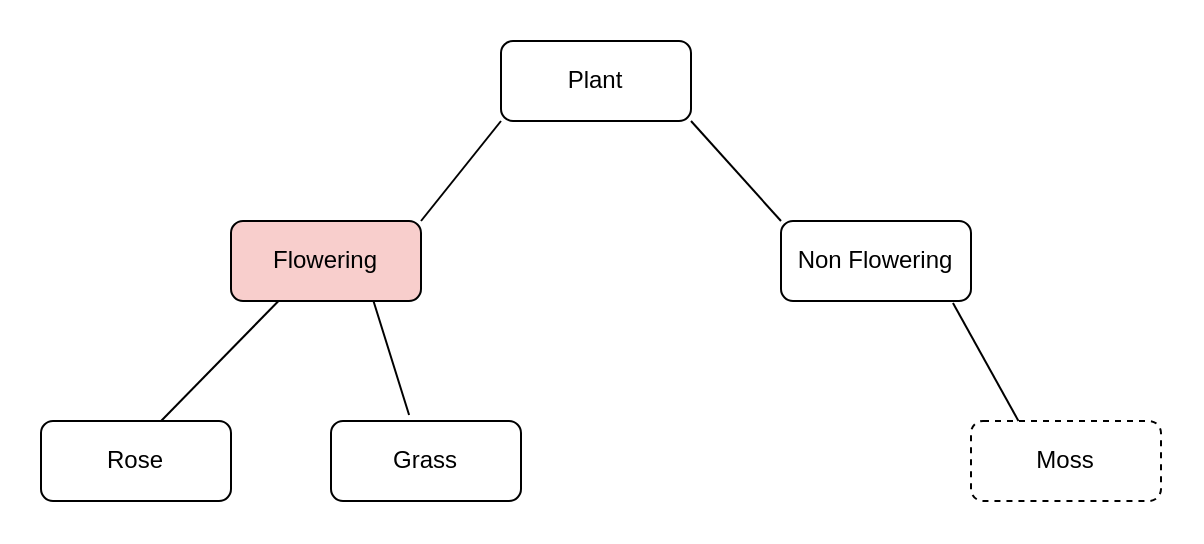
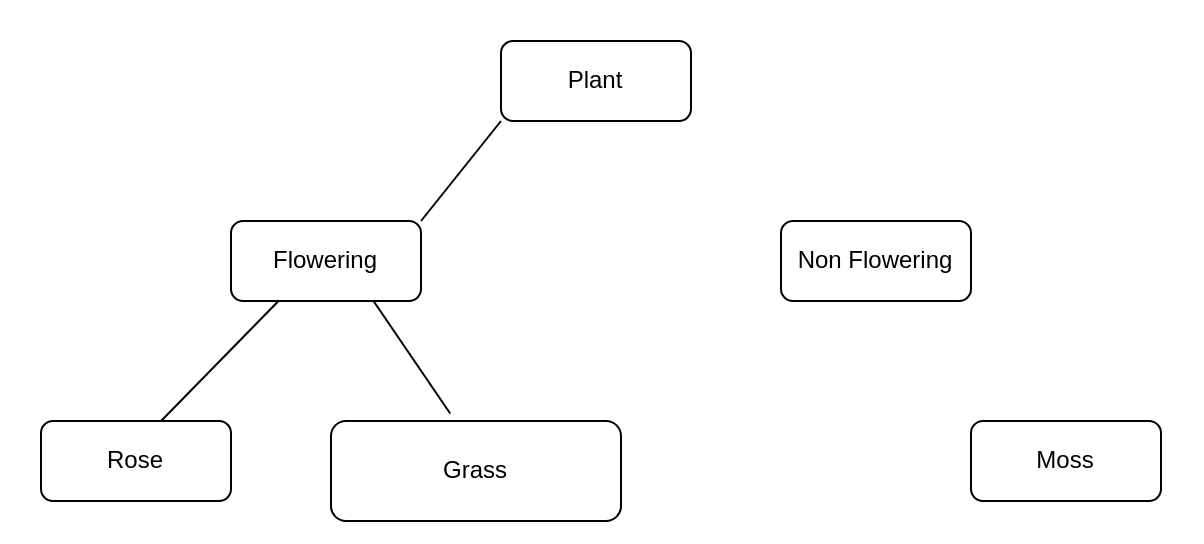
edge "Plant" -- "Non Flowering": removed
node "Flowering": fillcolor #f8cecc -> #ffffff
edge "Non Flowering" -- "Moss": removed
node "Grass": size 190x80 -> 290x100
node "Moss": style dashed -> solid
